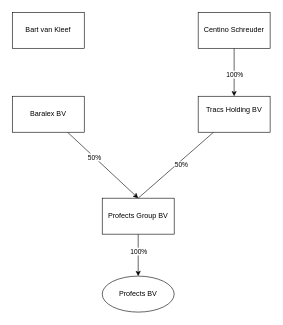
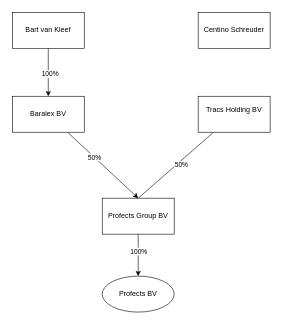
edge "Bart van Kleef" -> "Baralex BV": added, label "100%"
edge "Centino Schreuder" -> "Tracs Holding BV": removed, label "100%"
